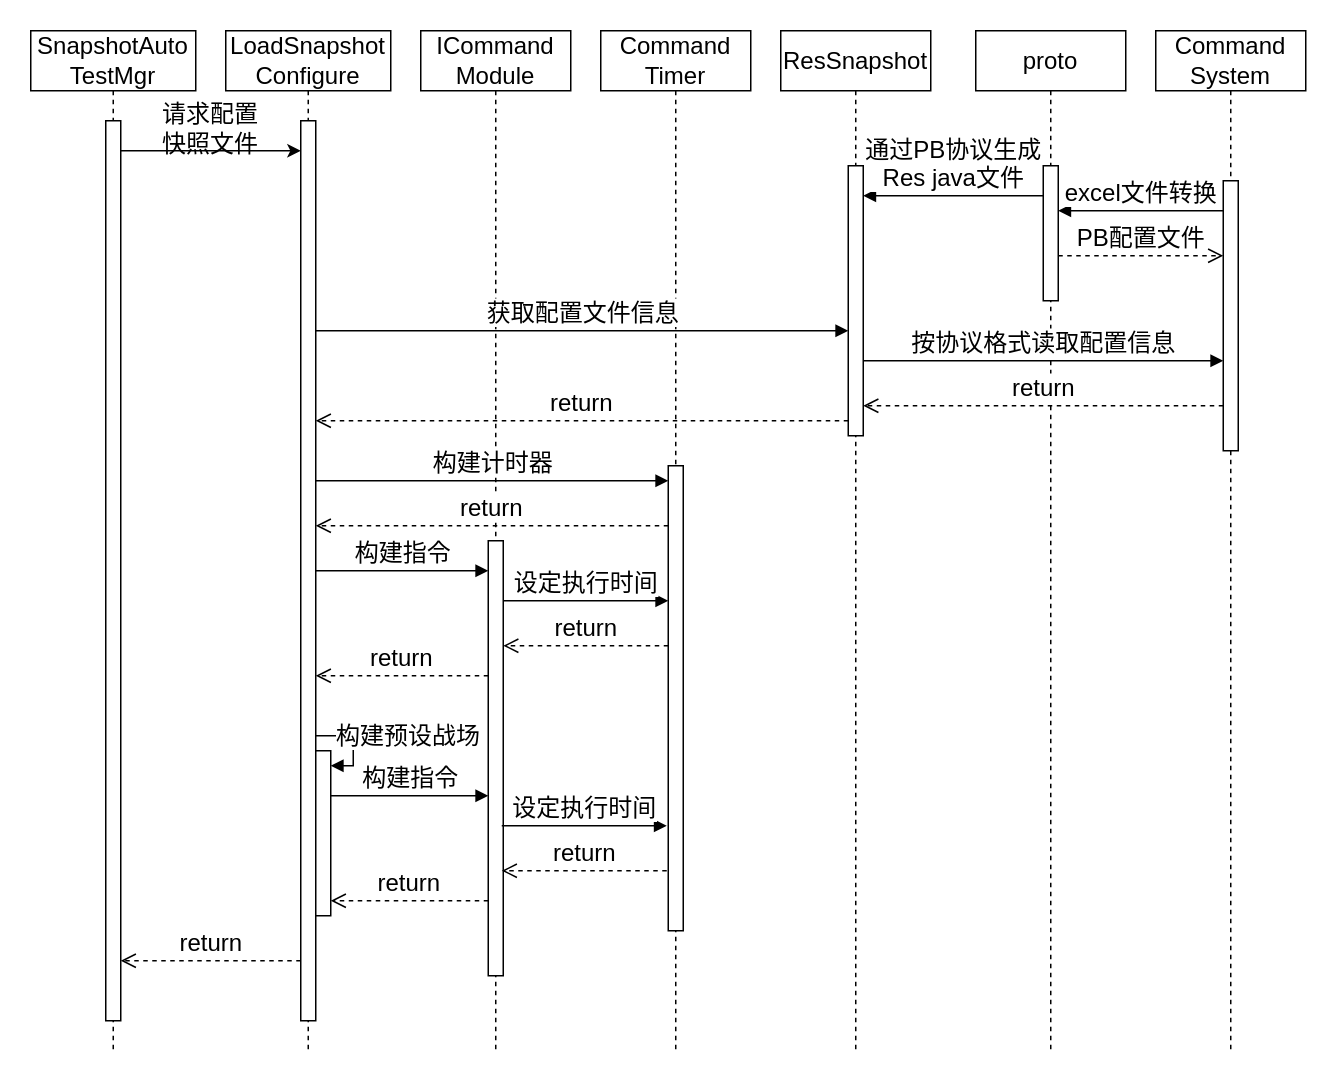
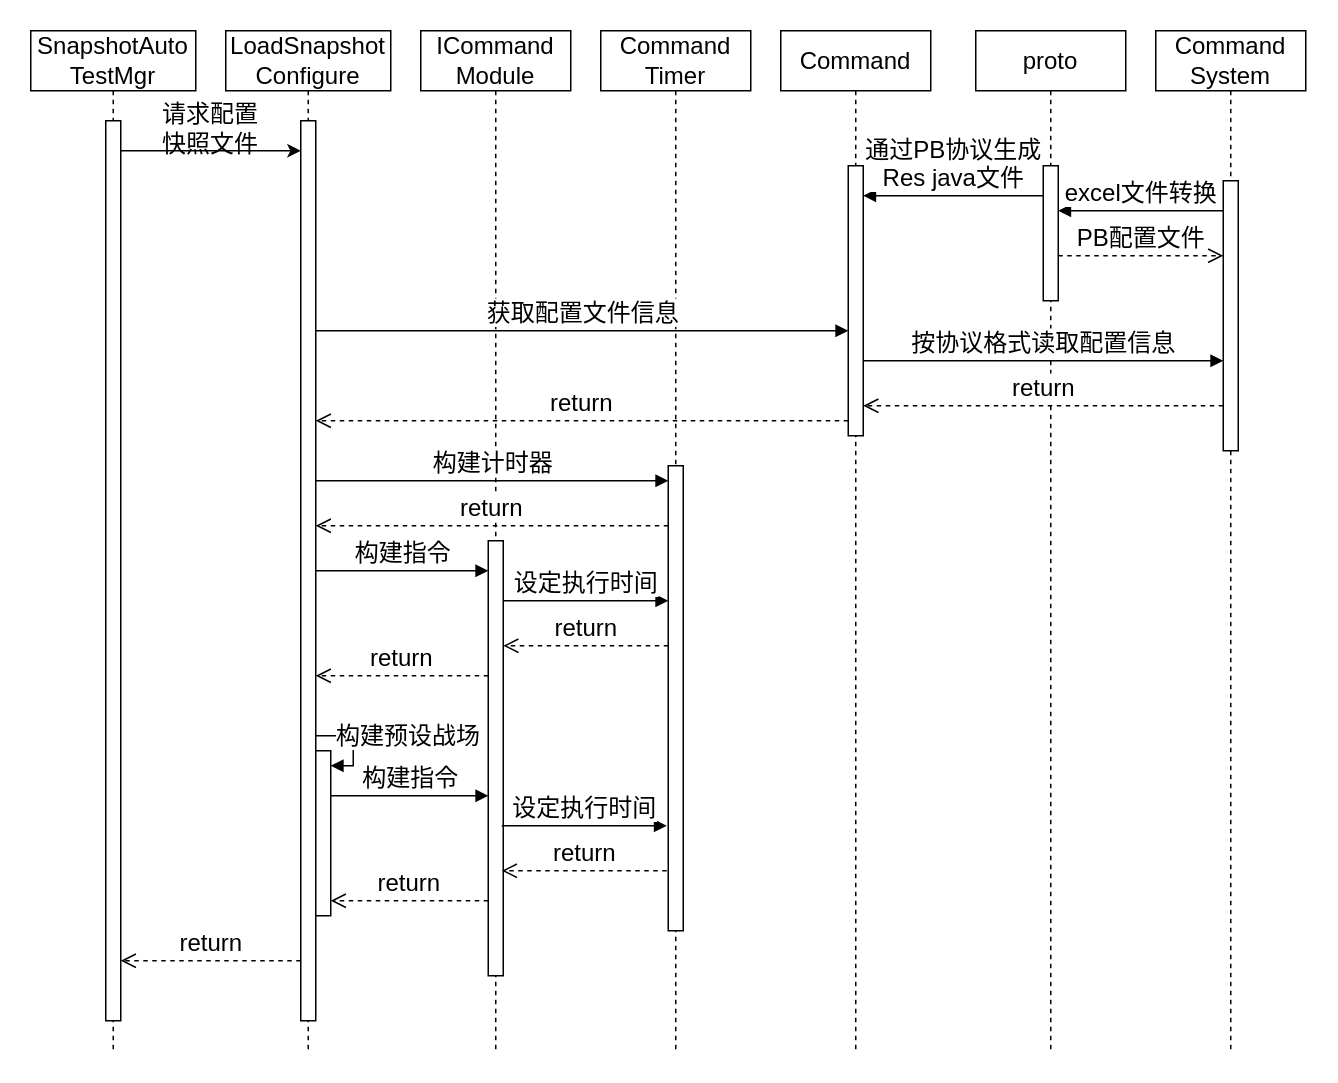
node "ResSnapshot": label "ResSnapshot" -> "Command"
